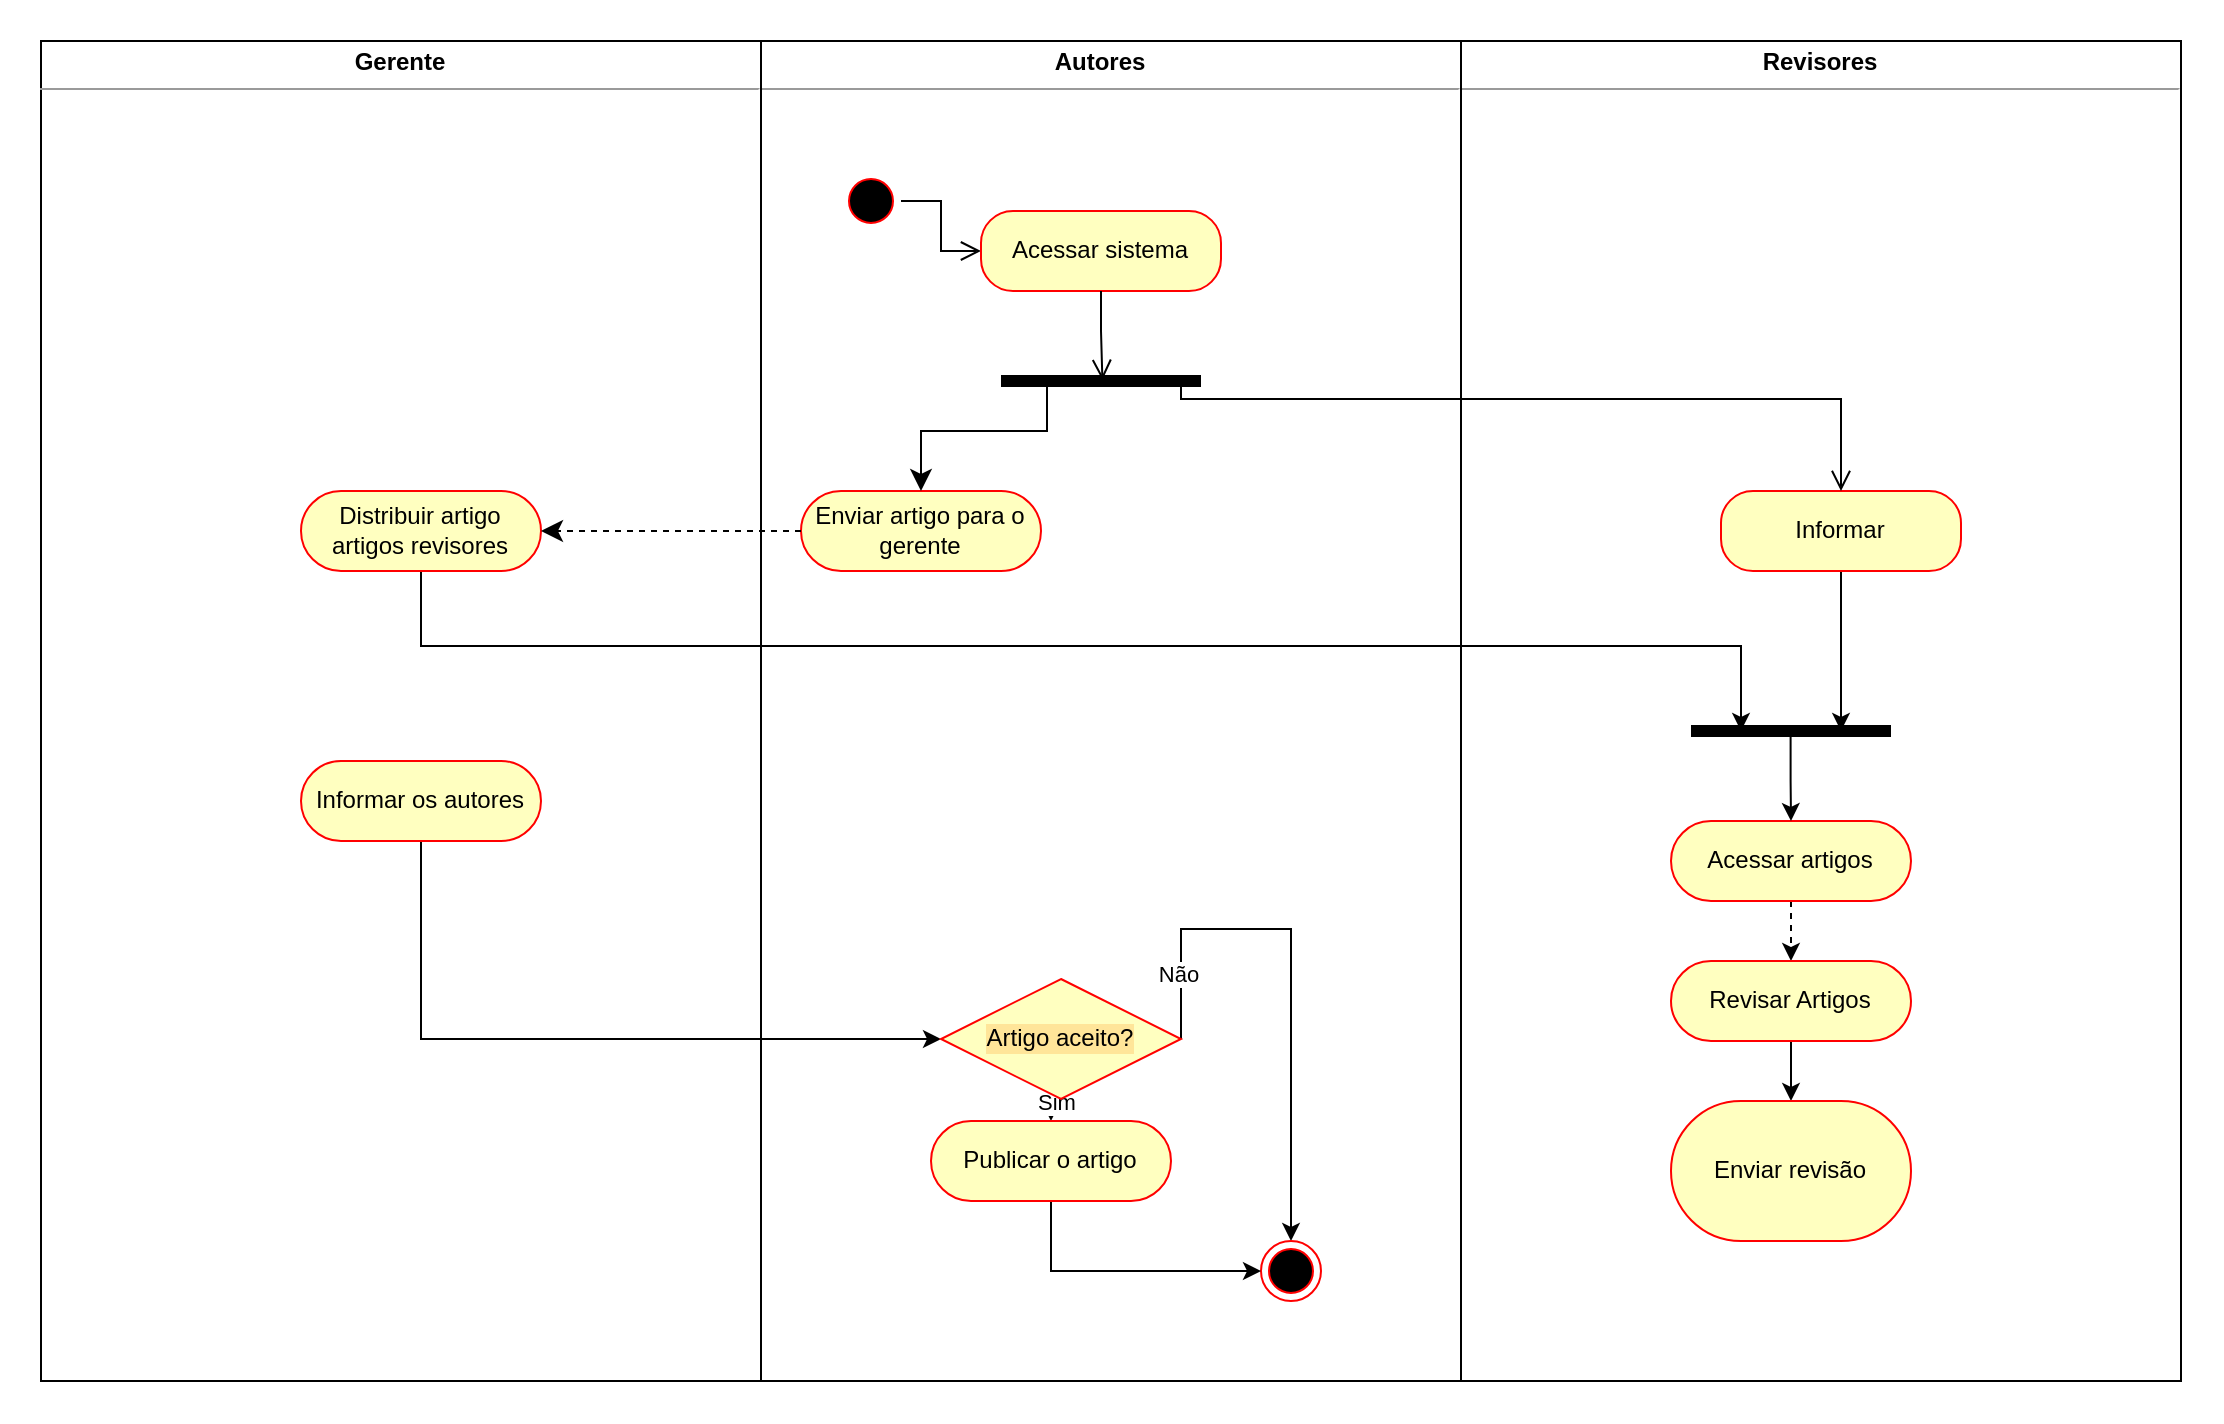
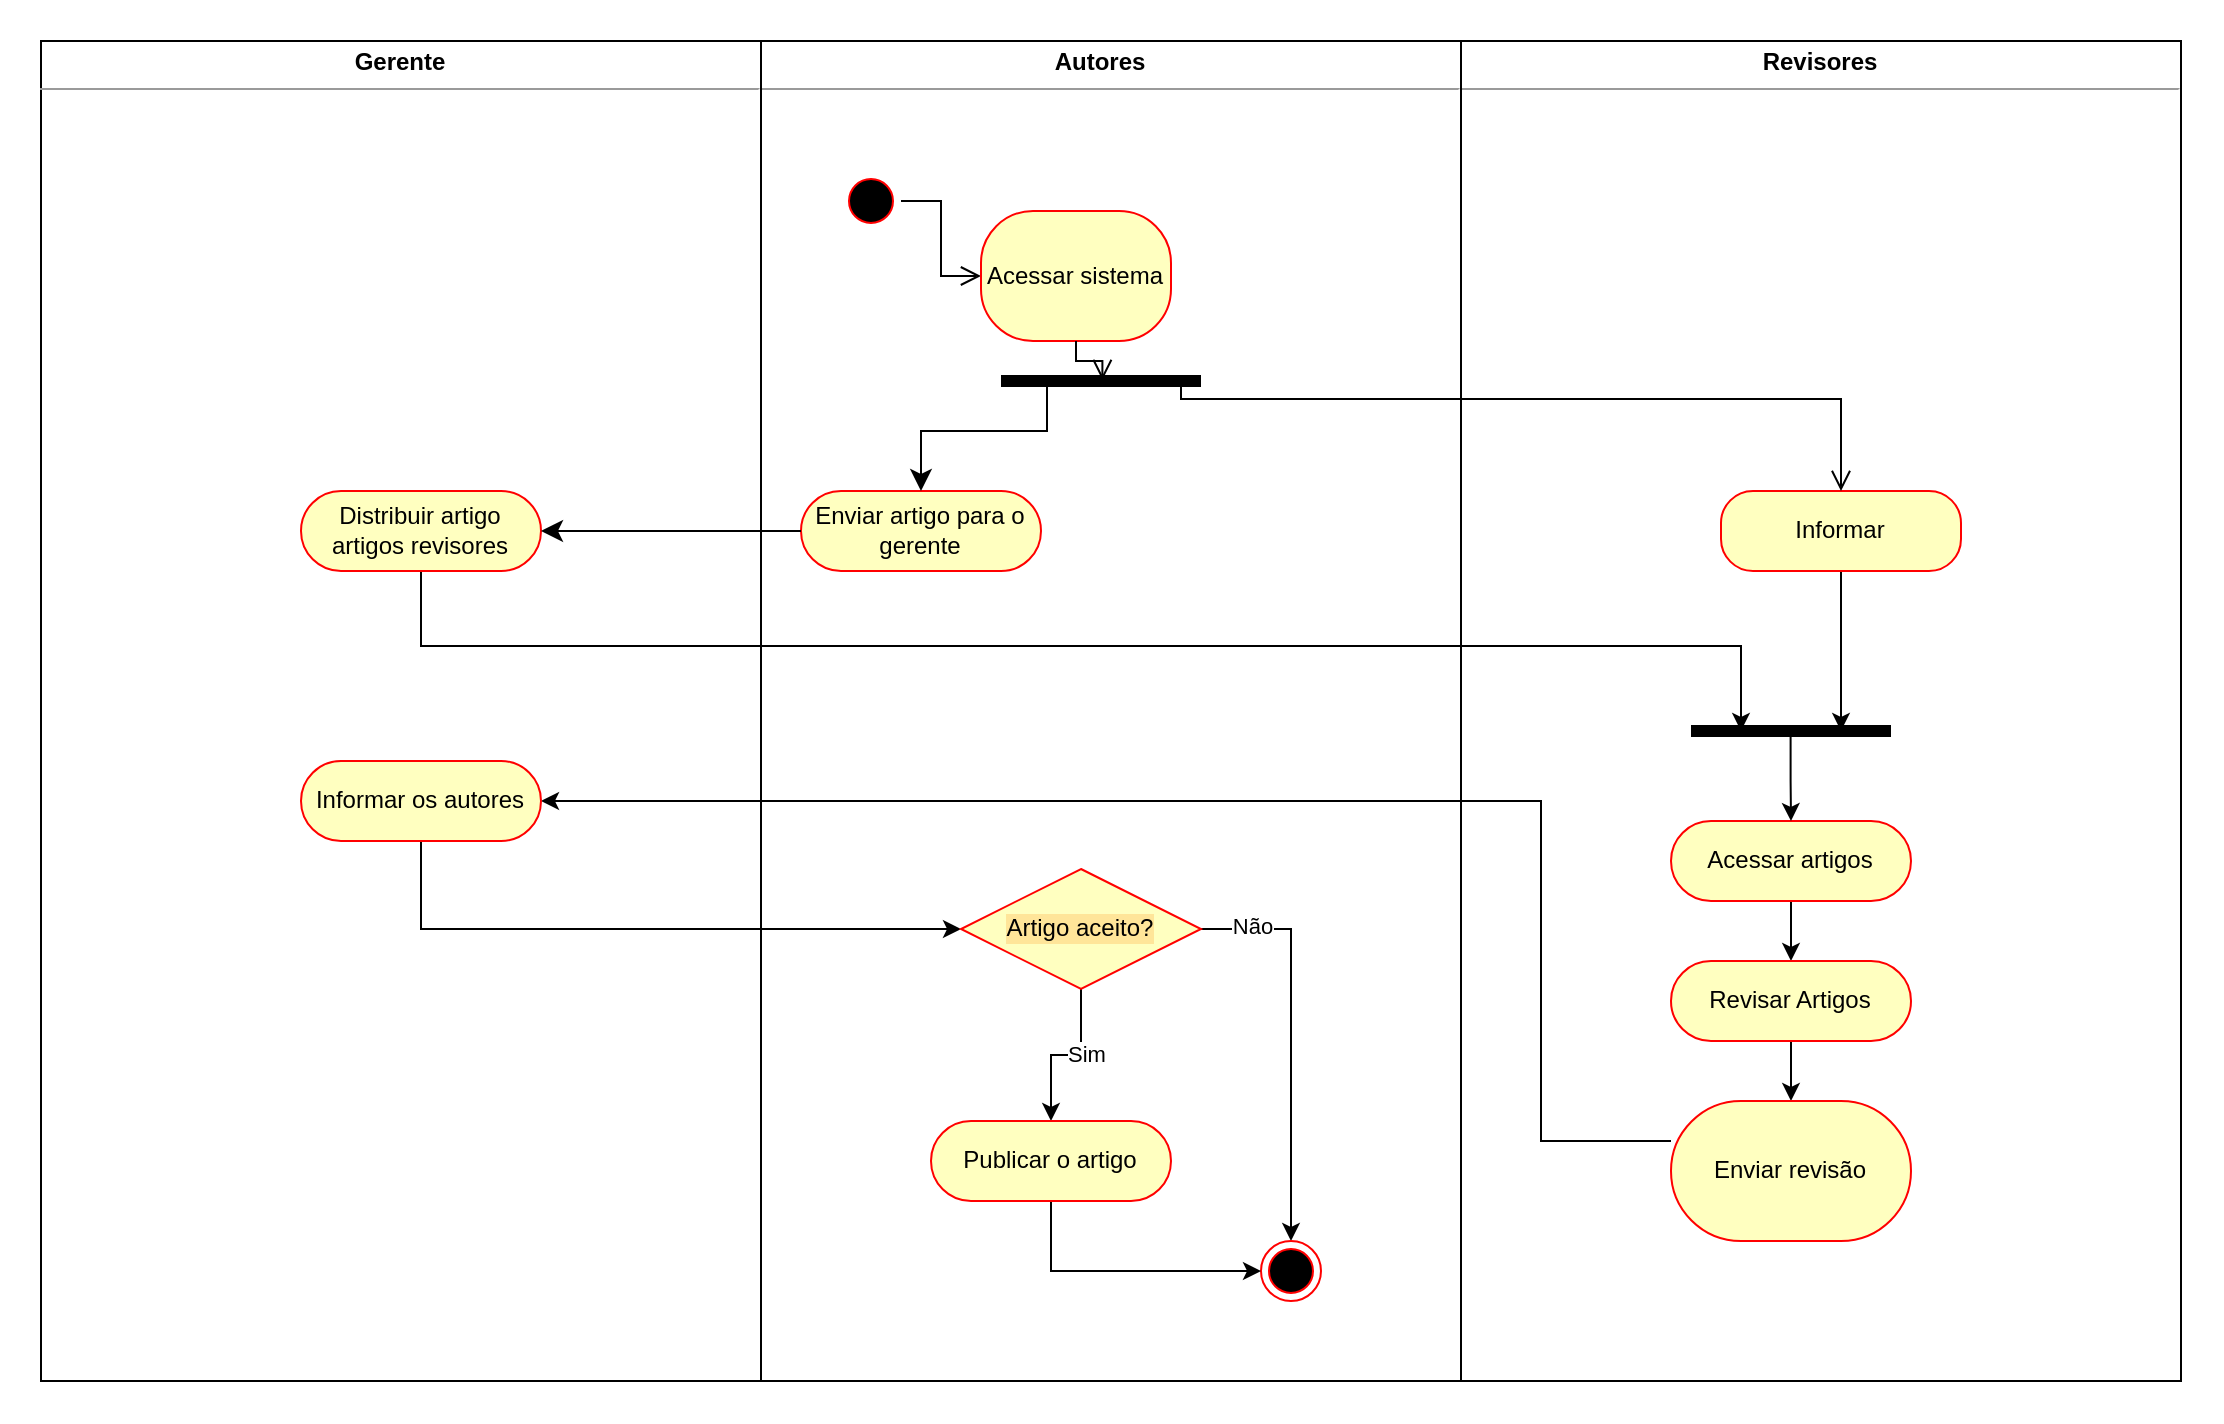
node "Acessar sistema": size 240x80 -> 190x130
edge "Enviar artigo para o gerente" -> "Distribuir artigo artigos revisores": style dashed -> solid
edge "Enviar revisão" -> "Informar os autores": added
edge "Acessar artigos" -> "Revisar Artigos": style dashed -> solid
node "Artigo aceito?": moved (1061, 1039) -> (1081, 929)
